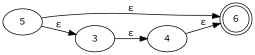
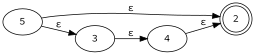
node "6": label "6" -> "2"
